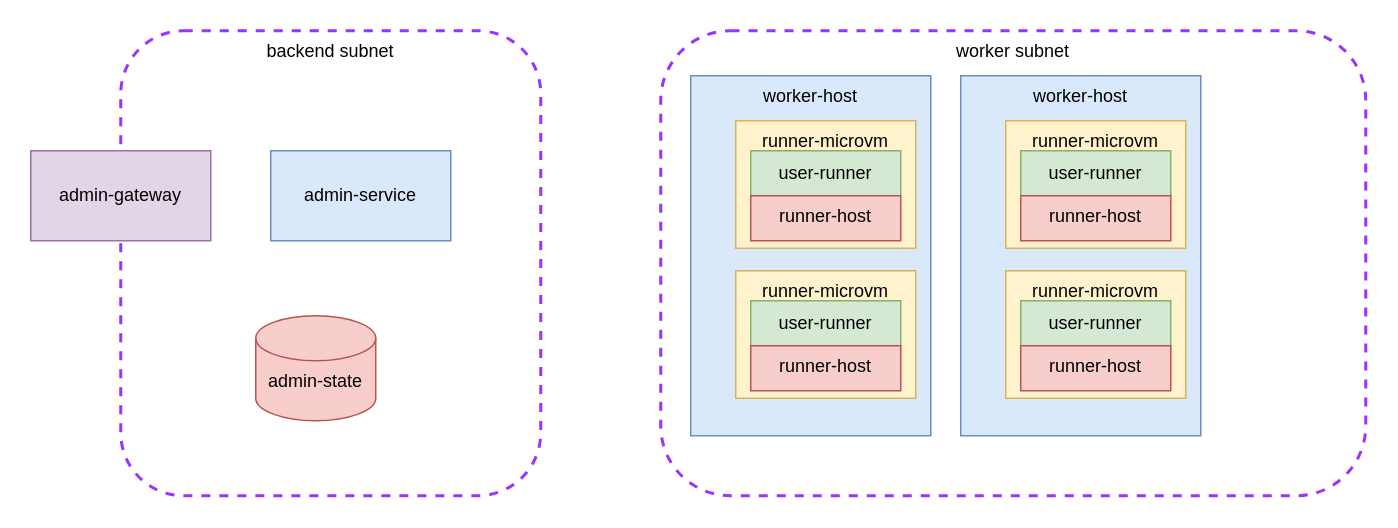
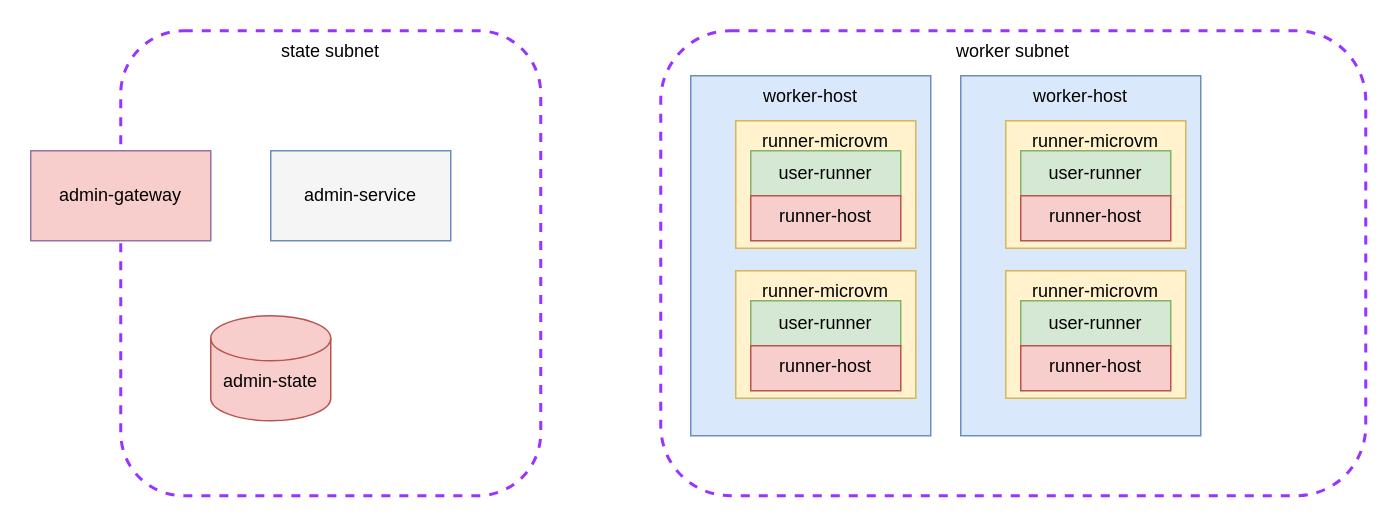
node "backend subnet": label "backend subnet" -> "state subnet"
node "admin-gateway": fillcolor #e1d5e7 -> #f8cecc
node "admin-service": fillcolor #dae8fc -> #f5f5f5
node "admin-state": moved (316, 368) -> (271, 368)
